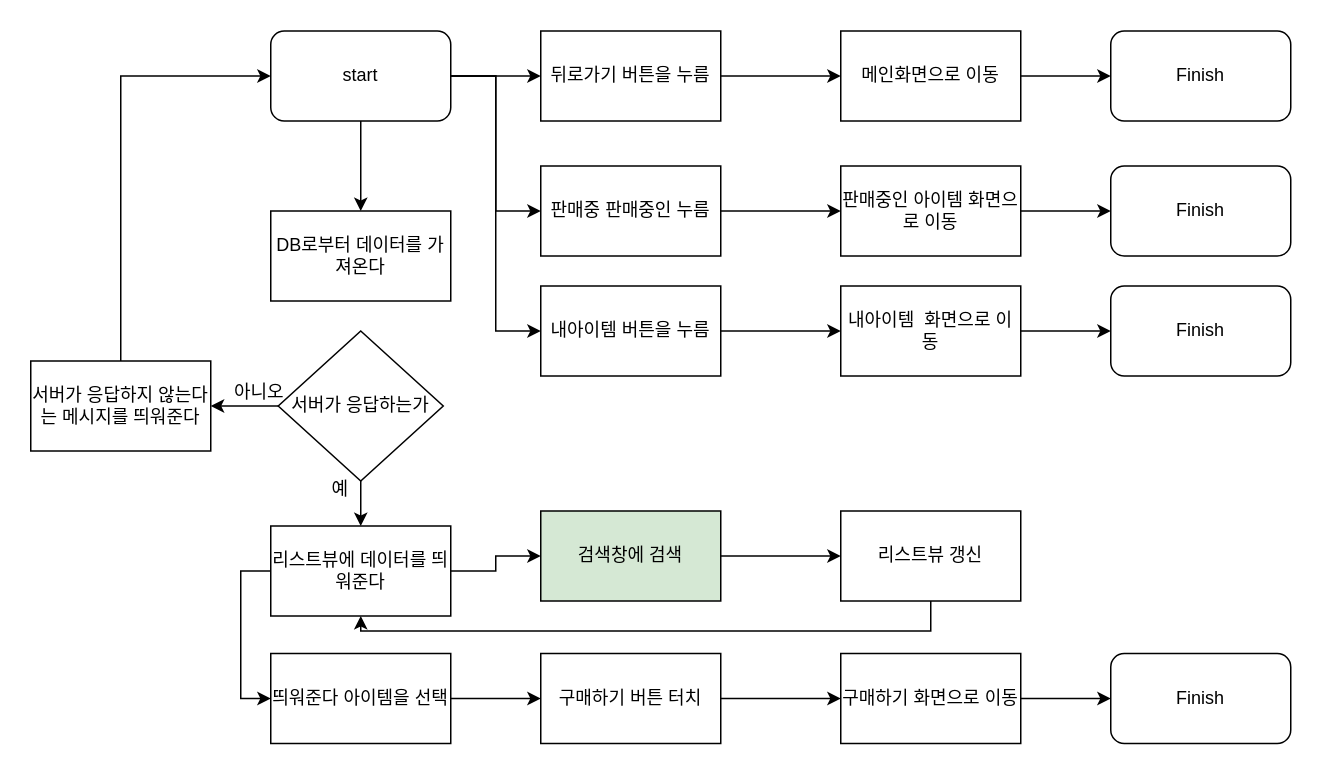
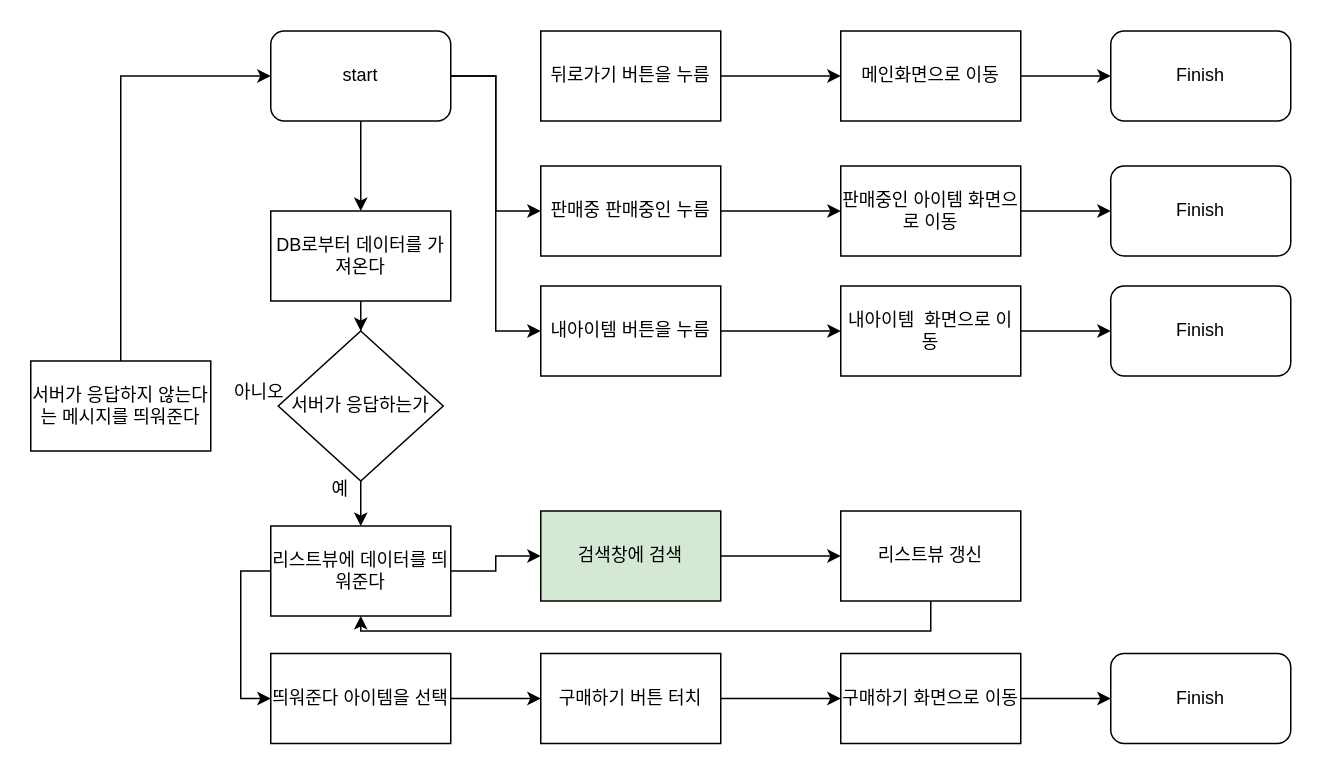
edge "start" -> "뒤로가기 버튼을 누름": removed
edge "DB로부터 데이터를 가져온다" -> "서버가 응답하는가": added
edge "서버가 응답하는가" -> "서버가 응답하지 않는다는 메시지를 띄워준다": removed
